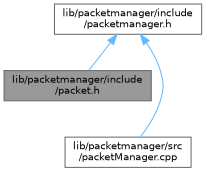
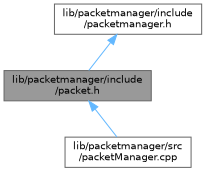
edge "lib/packetmanager/src /packetManager.cpp" -> "lib/packetmanager/include /packetmanager.h": now "lib/packetmanager/src /packetManager.cpp" -> "lib/packetmanager/include /packet.h"
